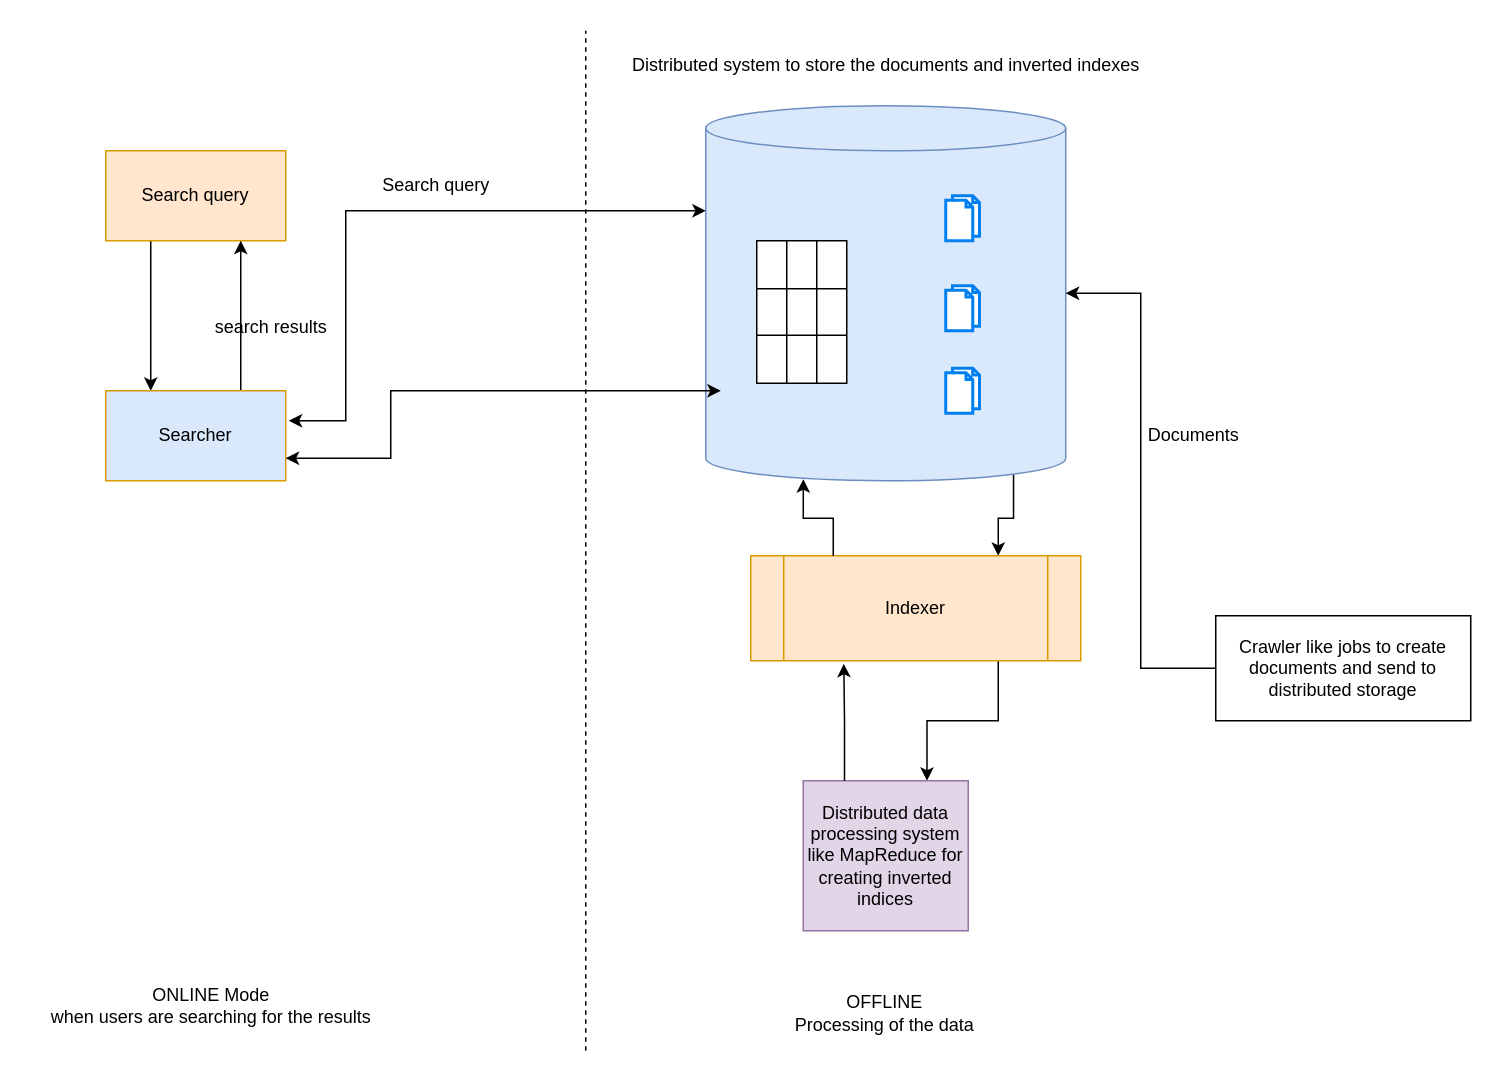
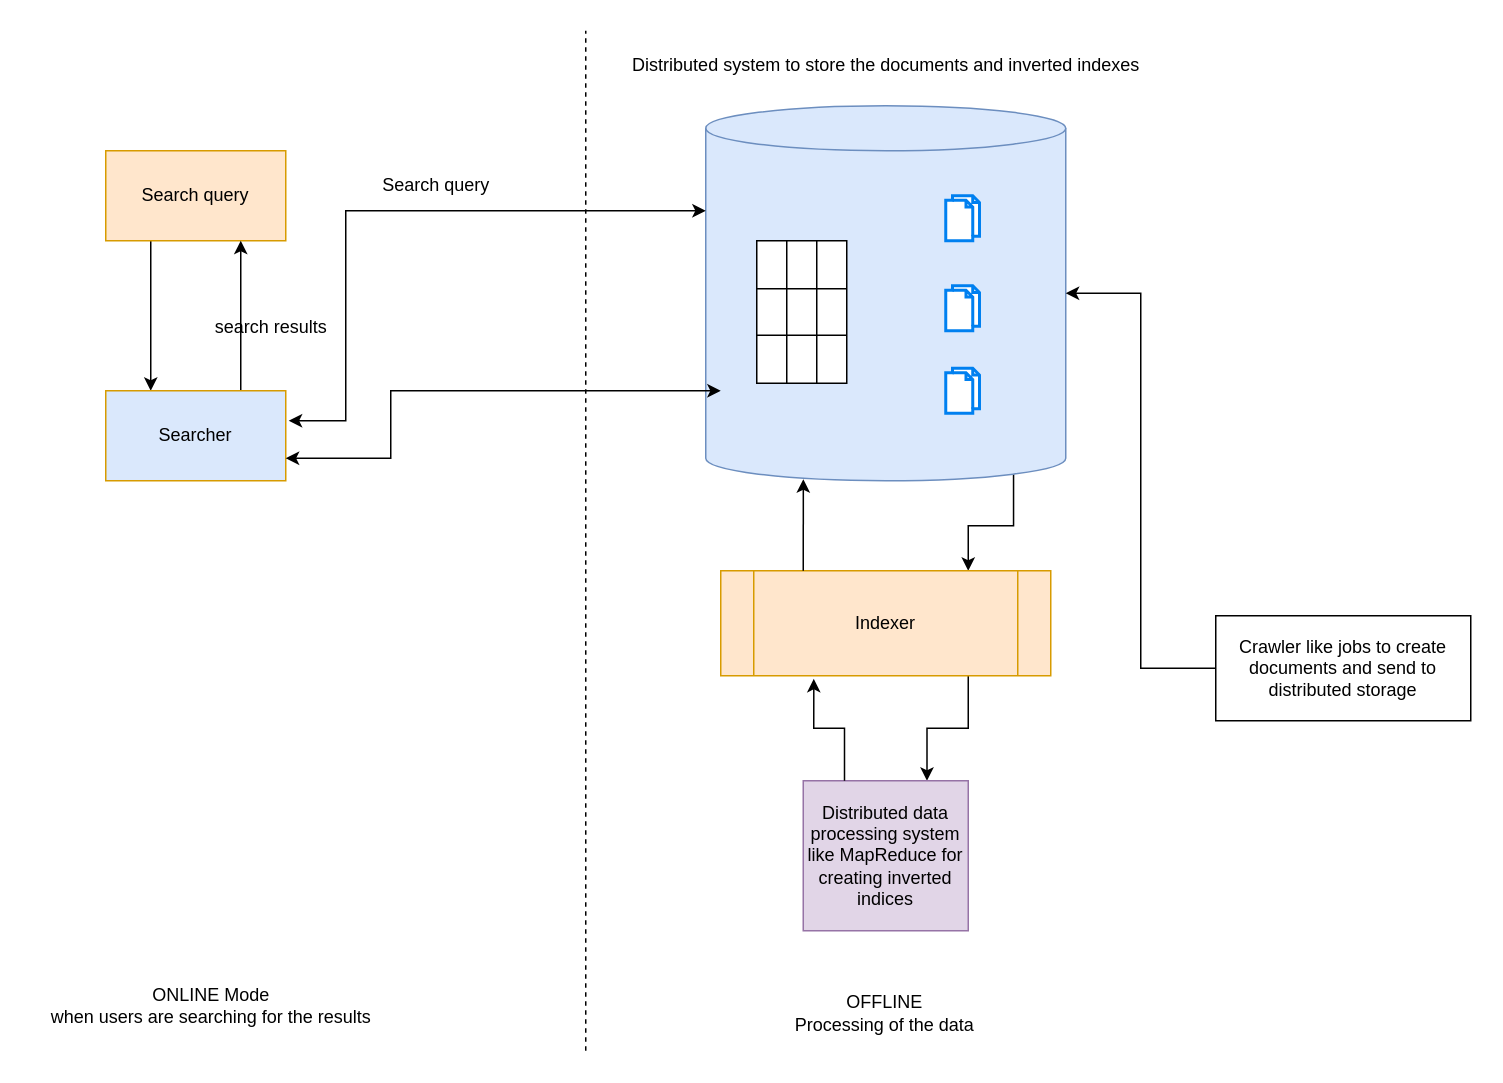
node "Documents": removed
node "Indexer": moved (916, 608) -> (886, 623)
